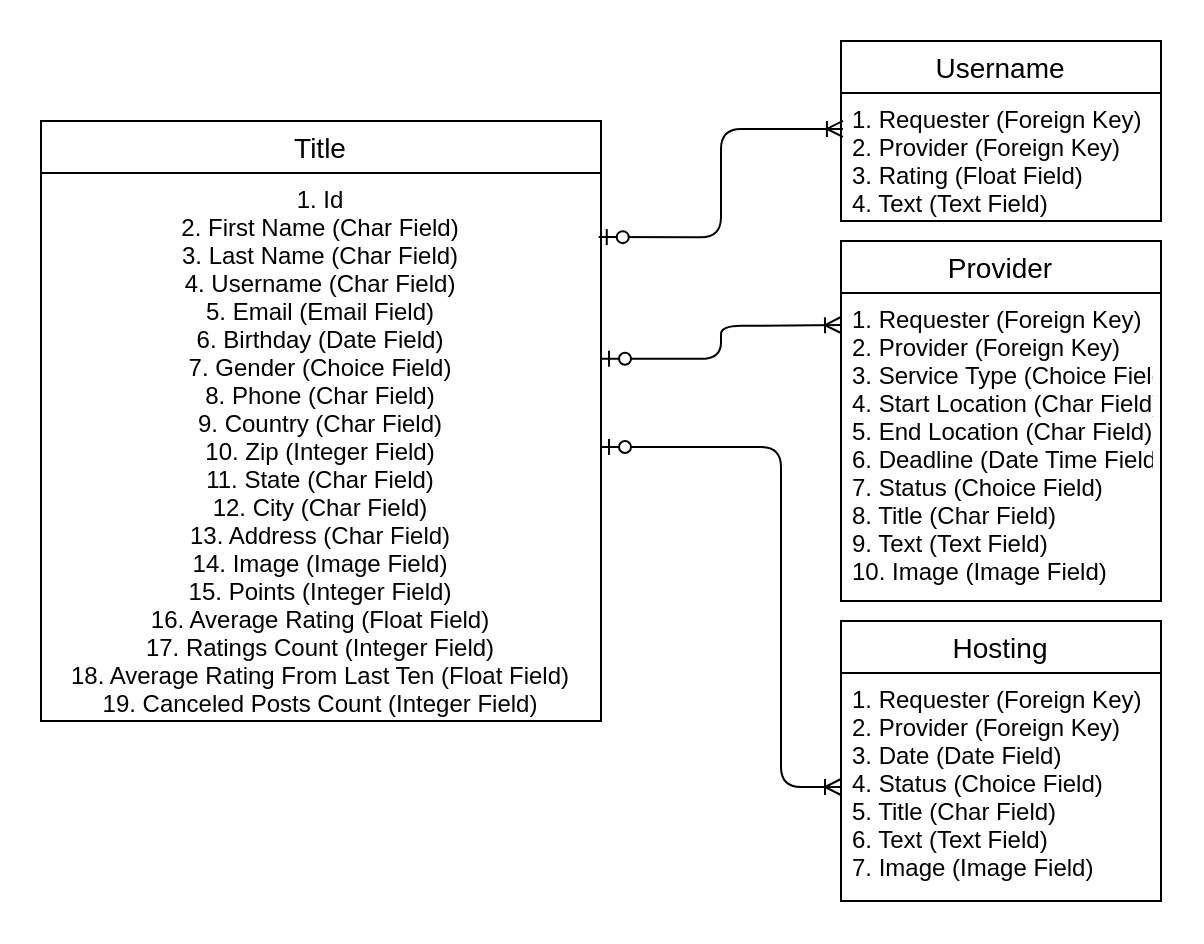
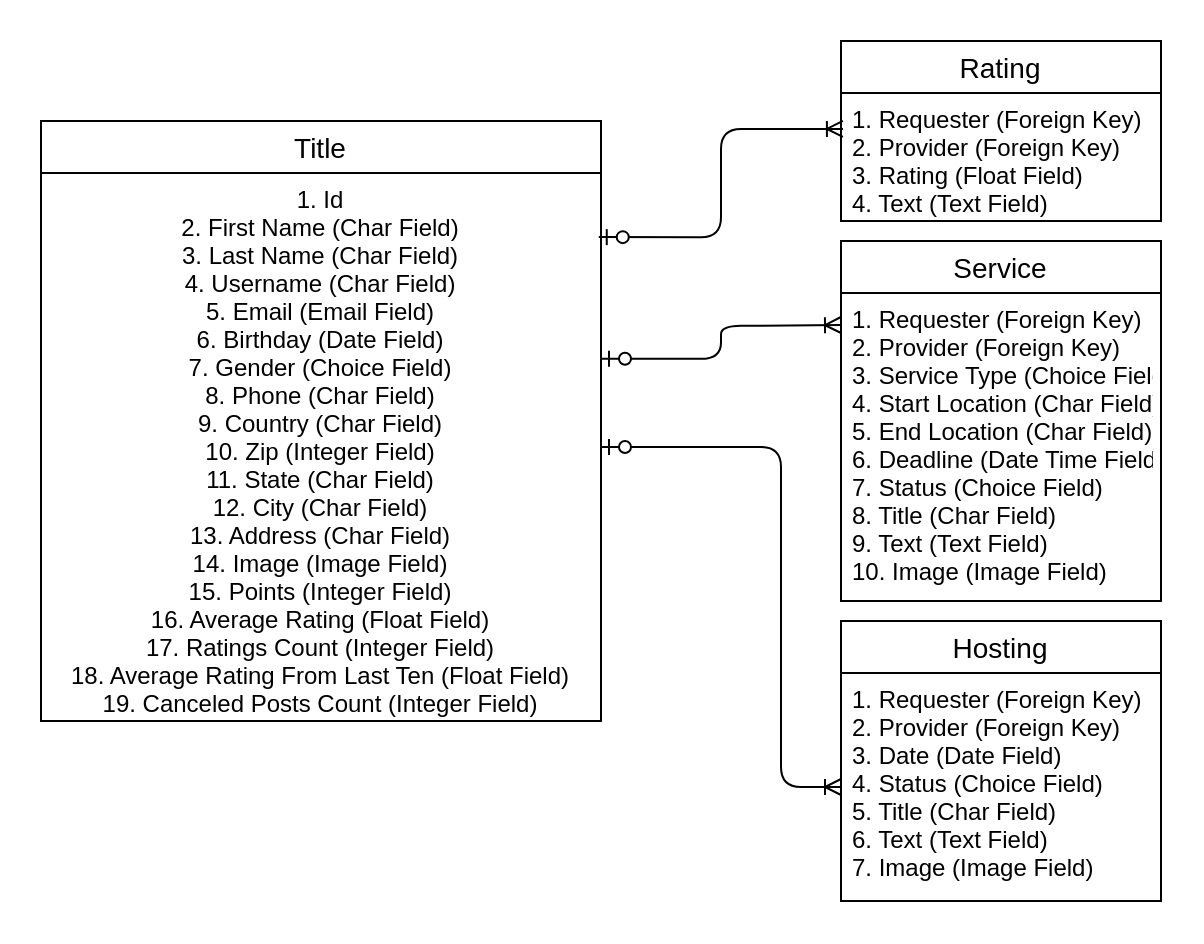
node "Username": label "Username" -> "Rating"
node "Provider": label "Provider" -> "Service"
